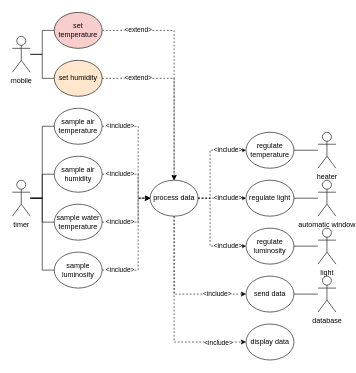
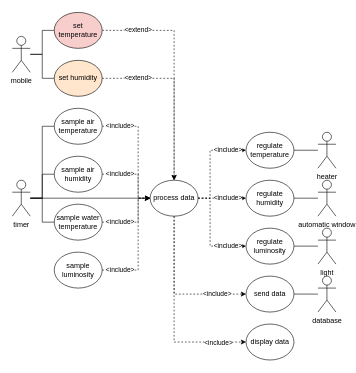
node "regulate light": label "regulate light" -> "regulate humidity"
edge "timer" -- "sample luminosity": now "timer" -- "process data"
